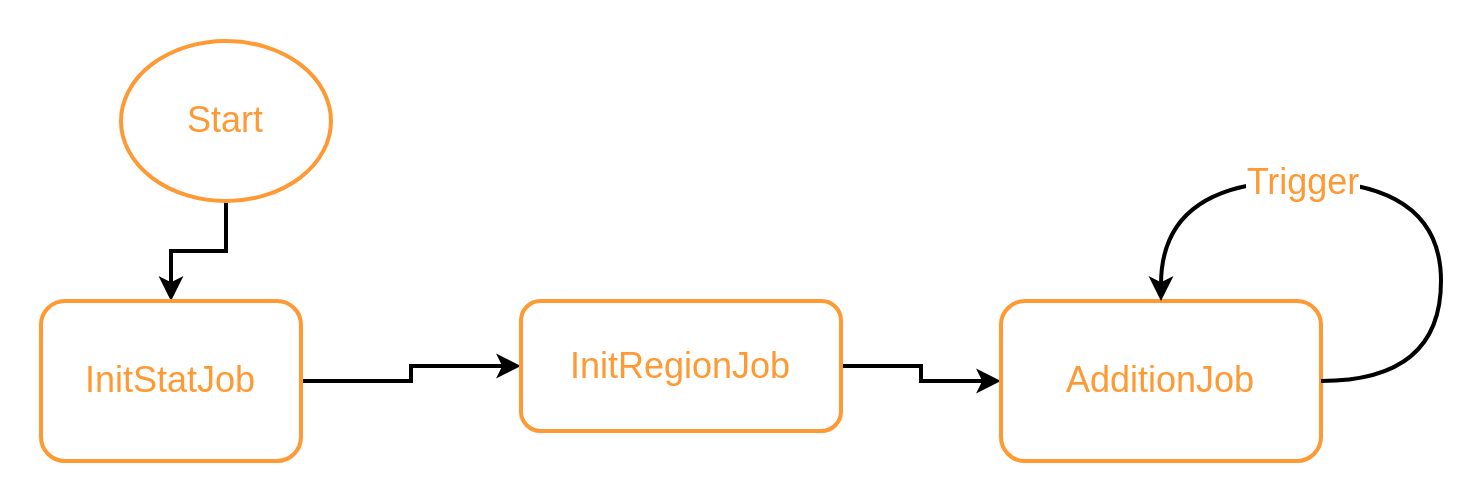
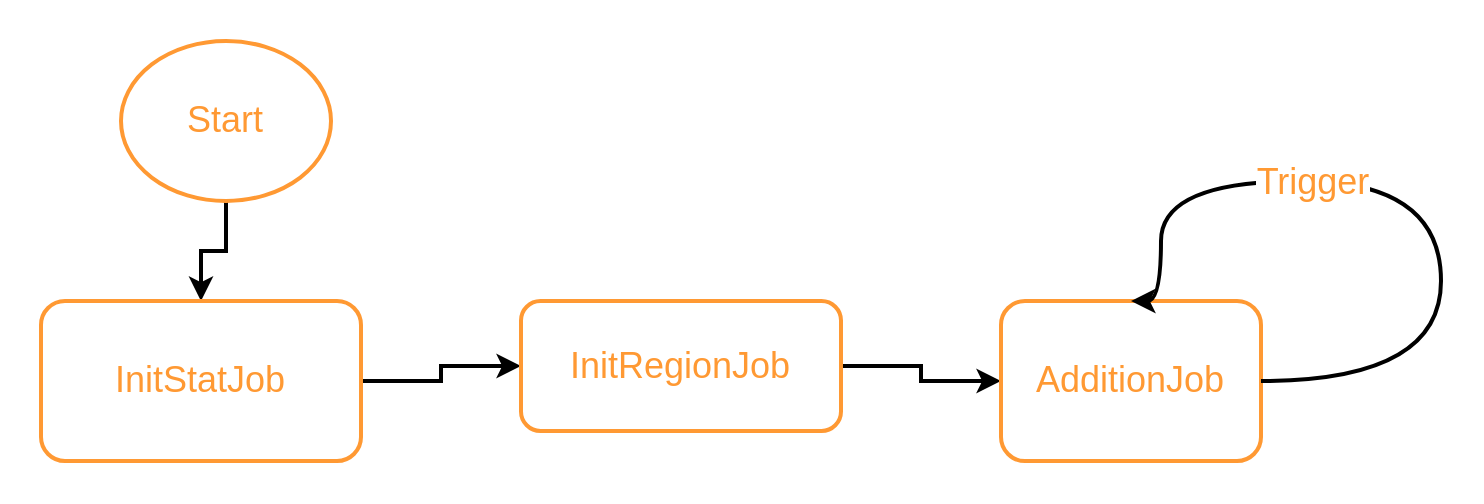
node "InitStatJob": size 260x160 -> 320x160
node "AdditionJob": size 320x160 -> 260x160
